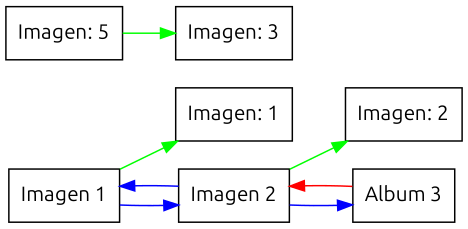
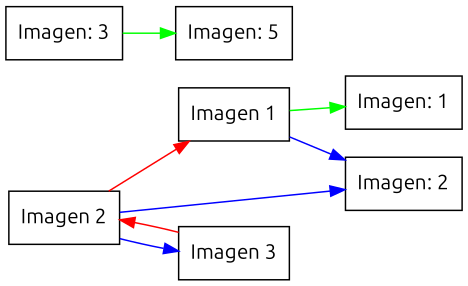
edge "Imagen: 5" -> "Imagen: 3": reversed
edge "Imagen 2" -> "Imagen: 2": color green -> blue
edge "Imagen 2" -> "Imagen 1": color blue -> red
node "Album 3": label "Album 3" -> "Imagen 3"
edge "Imagen 1" -> "Imagen 2": now "Imagen 1" -> "Imagen: 2"
